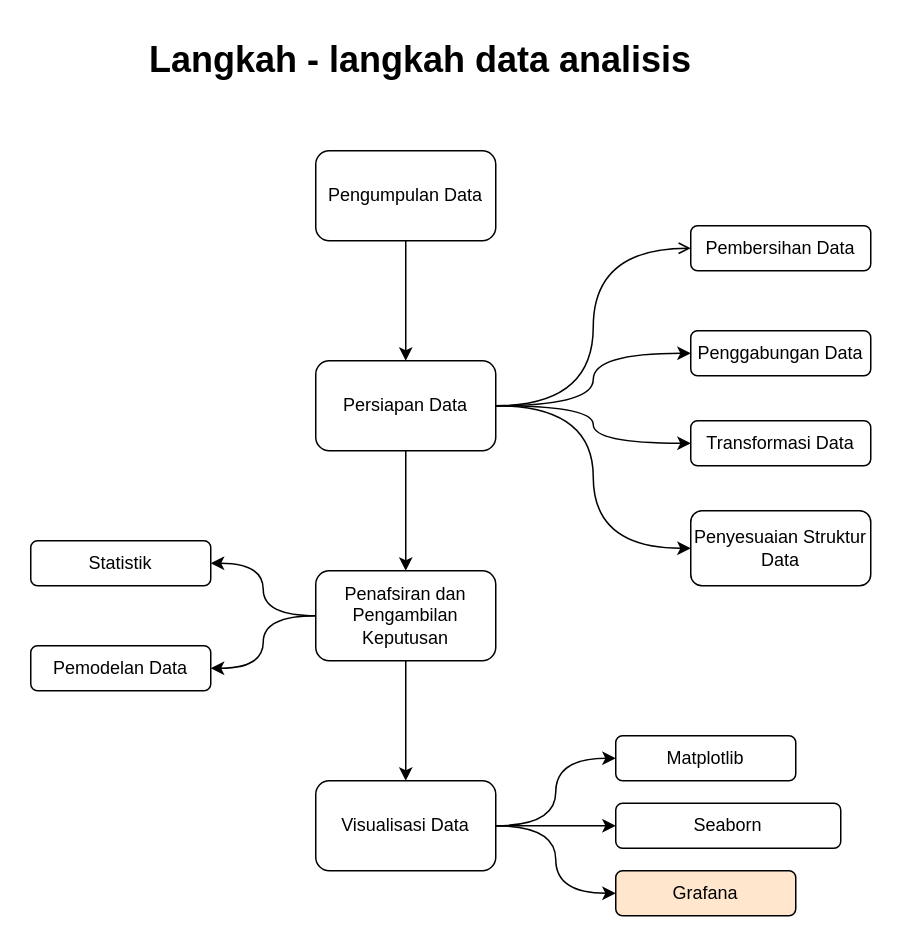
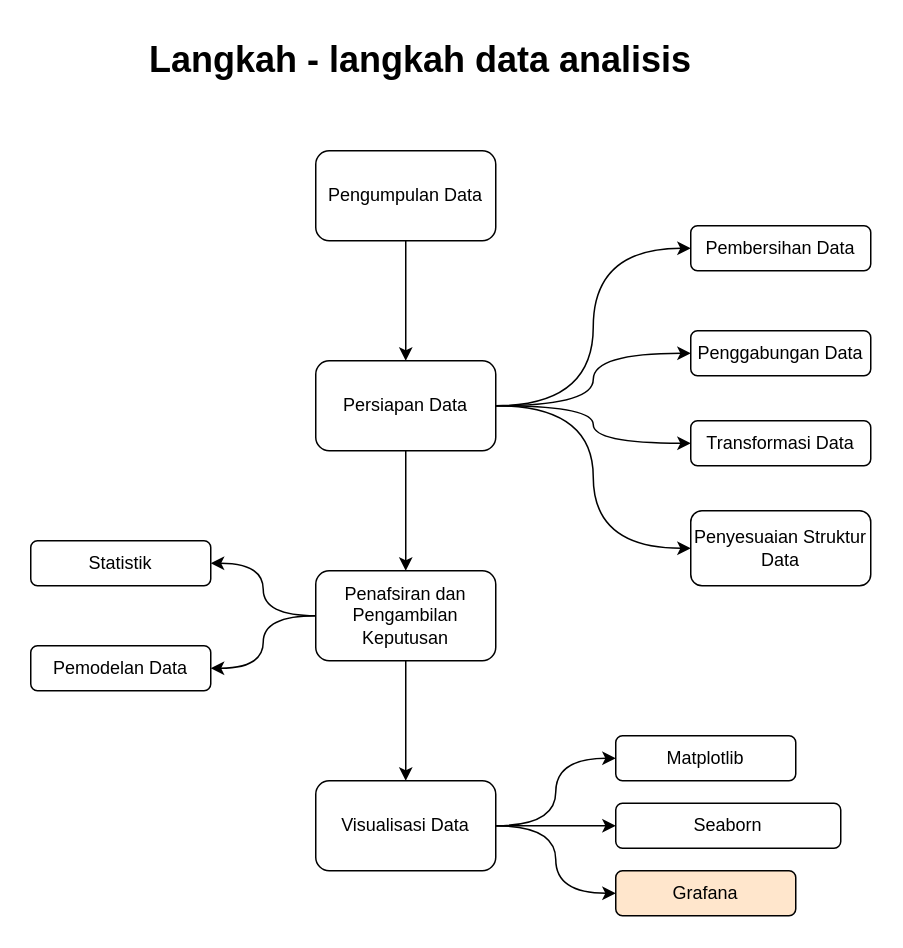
edge "Persiapan Data" -> "Pembersihan Data": arrowhead open -> classic
